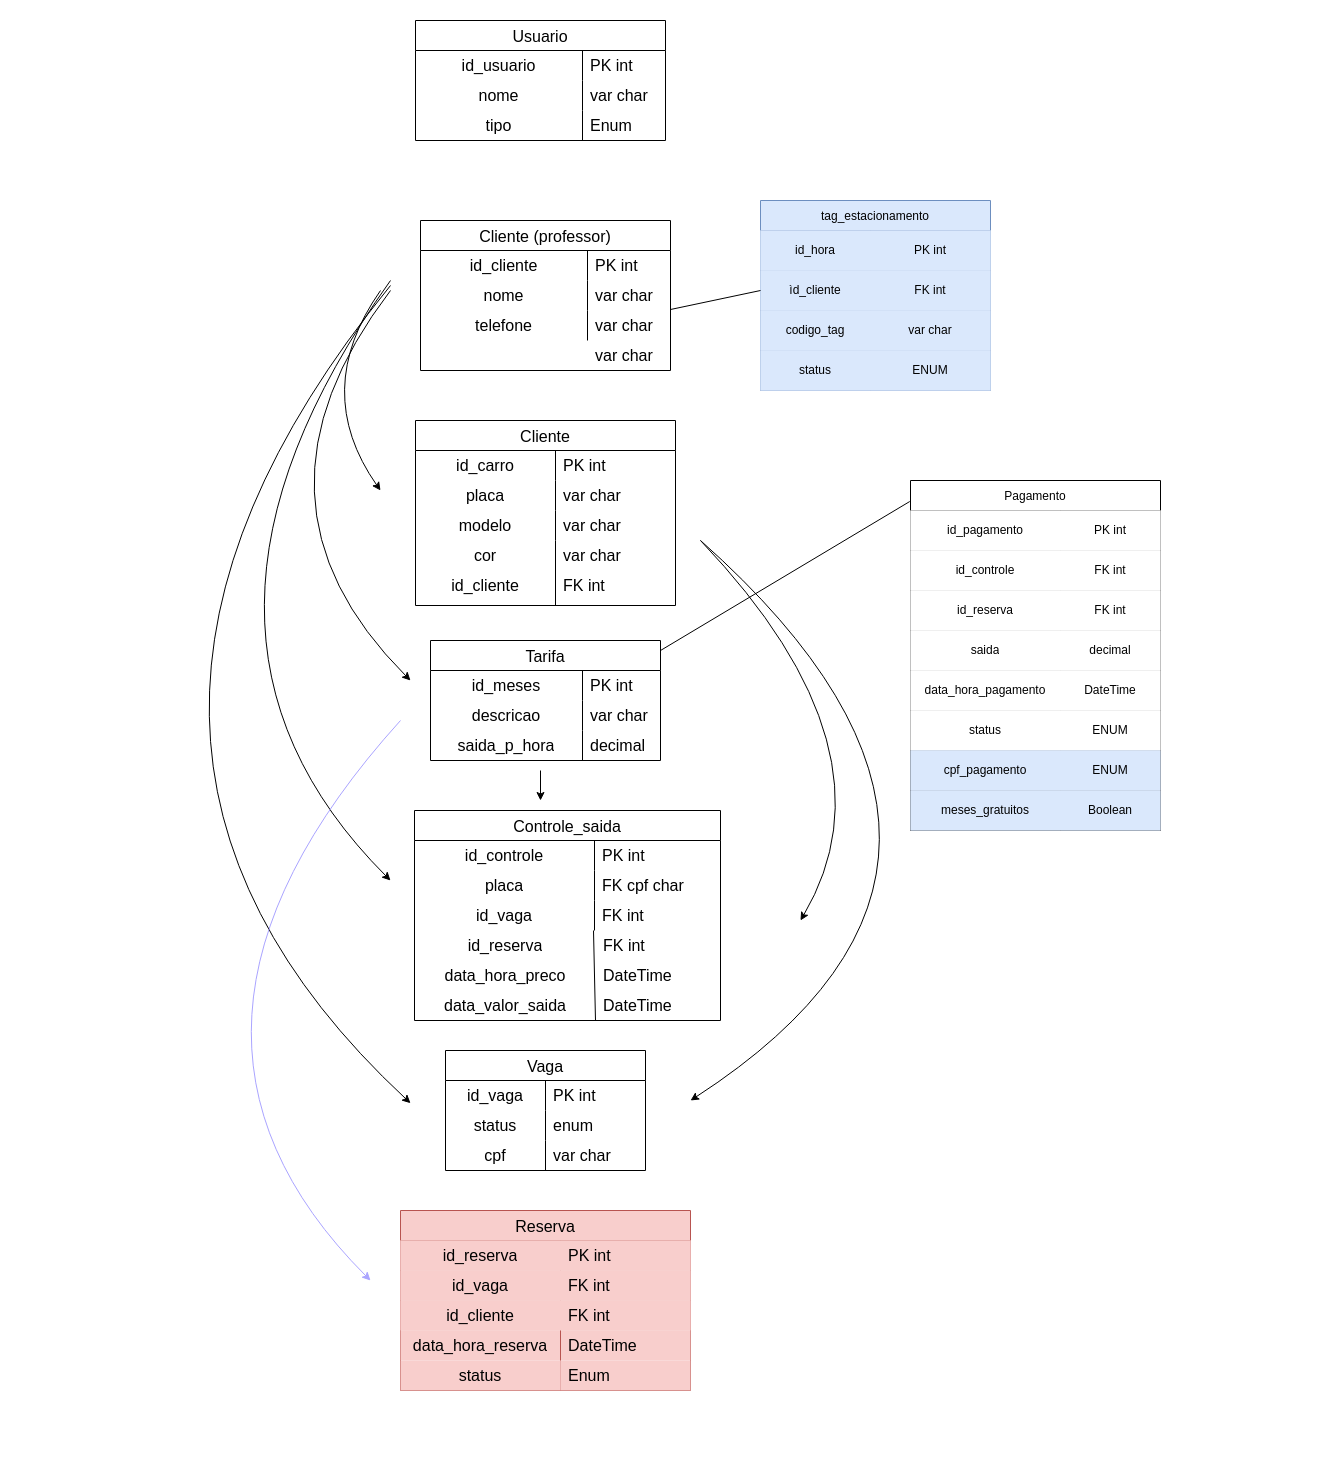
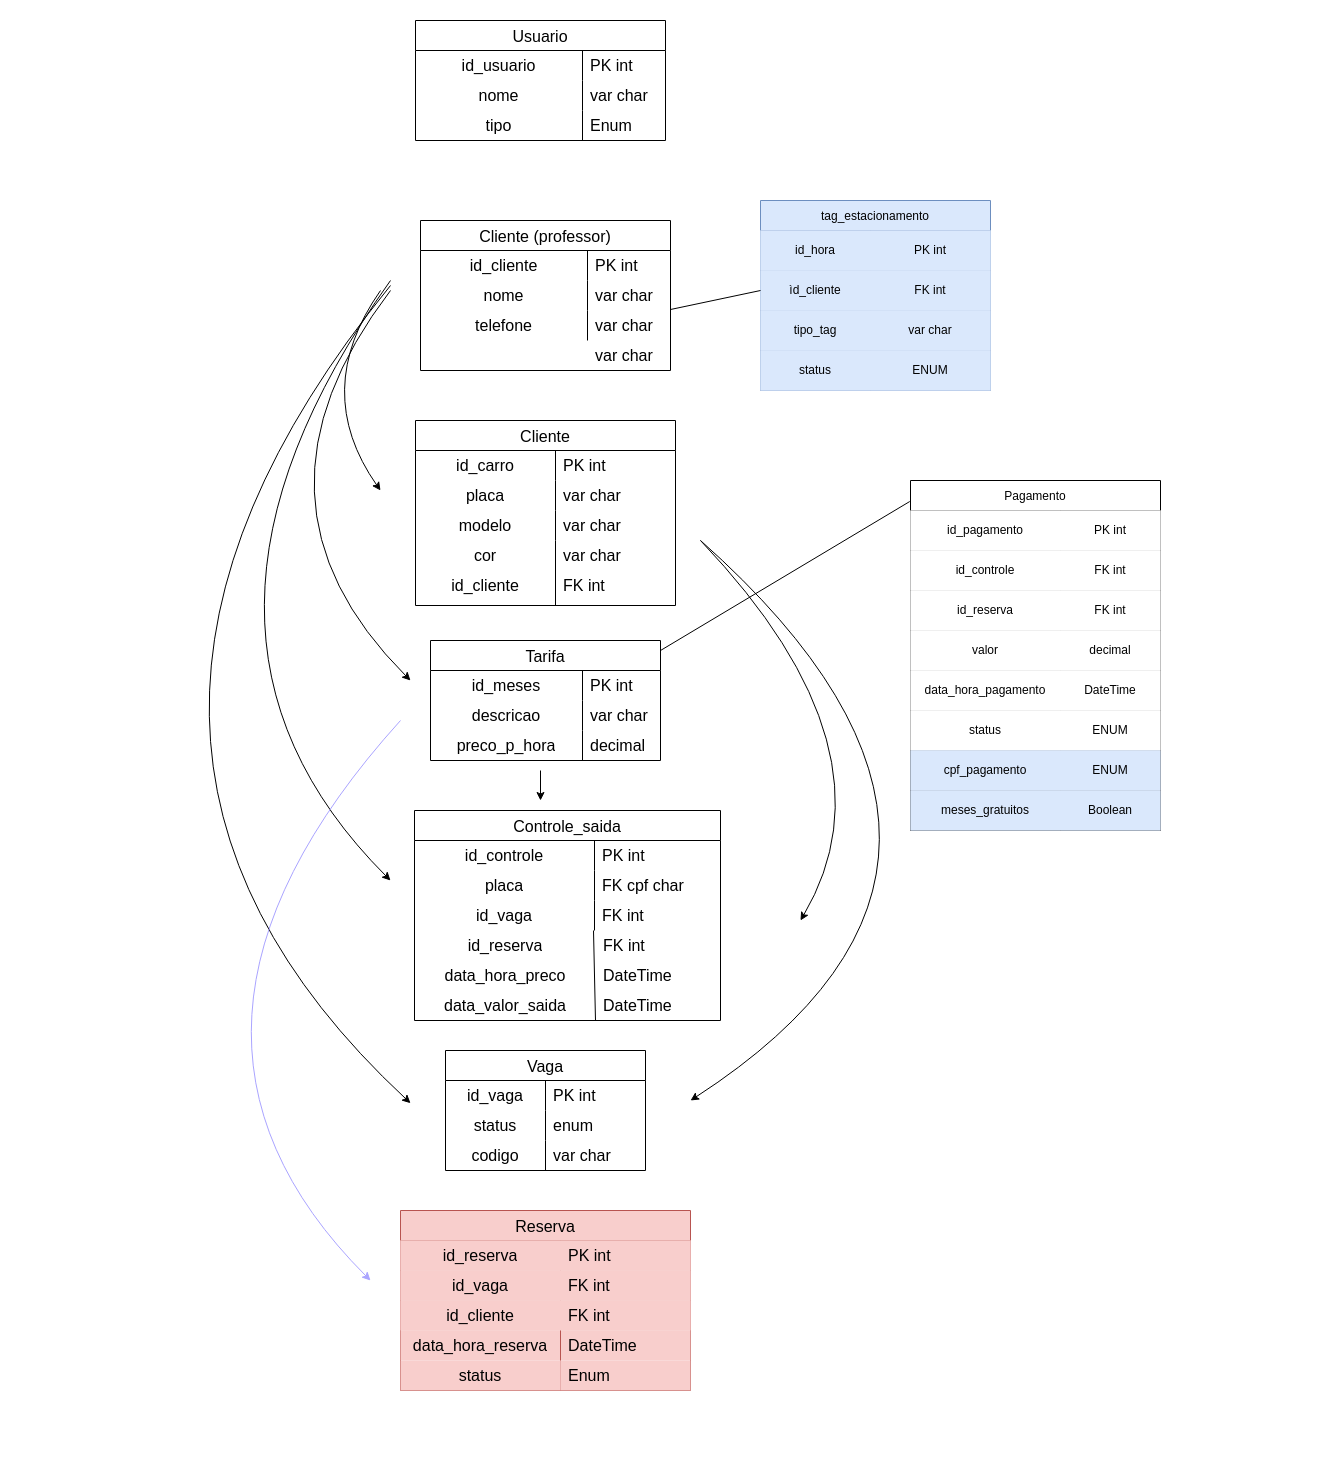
node "codigo_tag": label "codigo_tag" -> "tipo_tag"
node "saida": label "saida" -> "valor"
node "saida_p_hora": label "saida_p_hora" -> "preco_p_hora"
node "cpf": label "cpf" -> "codigo"
